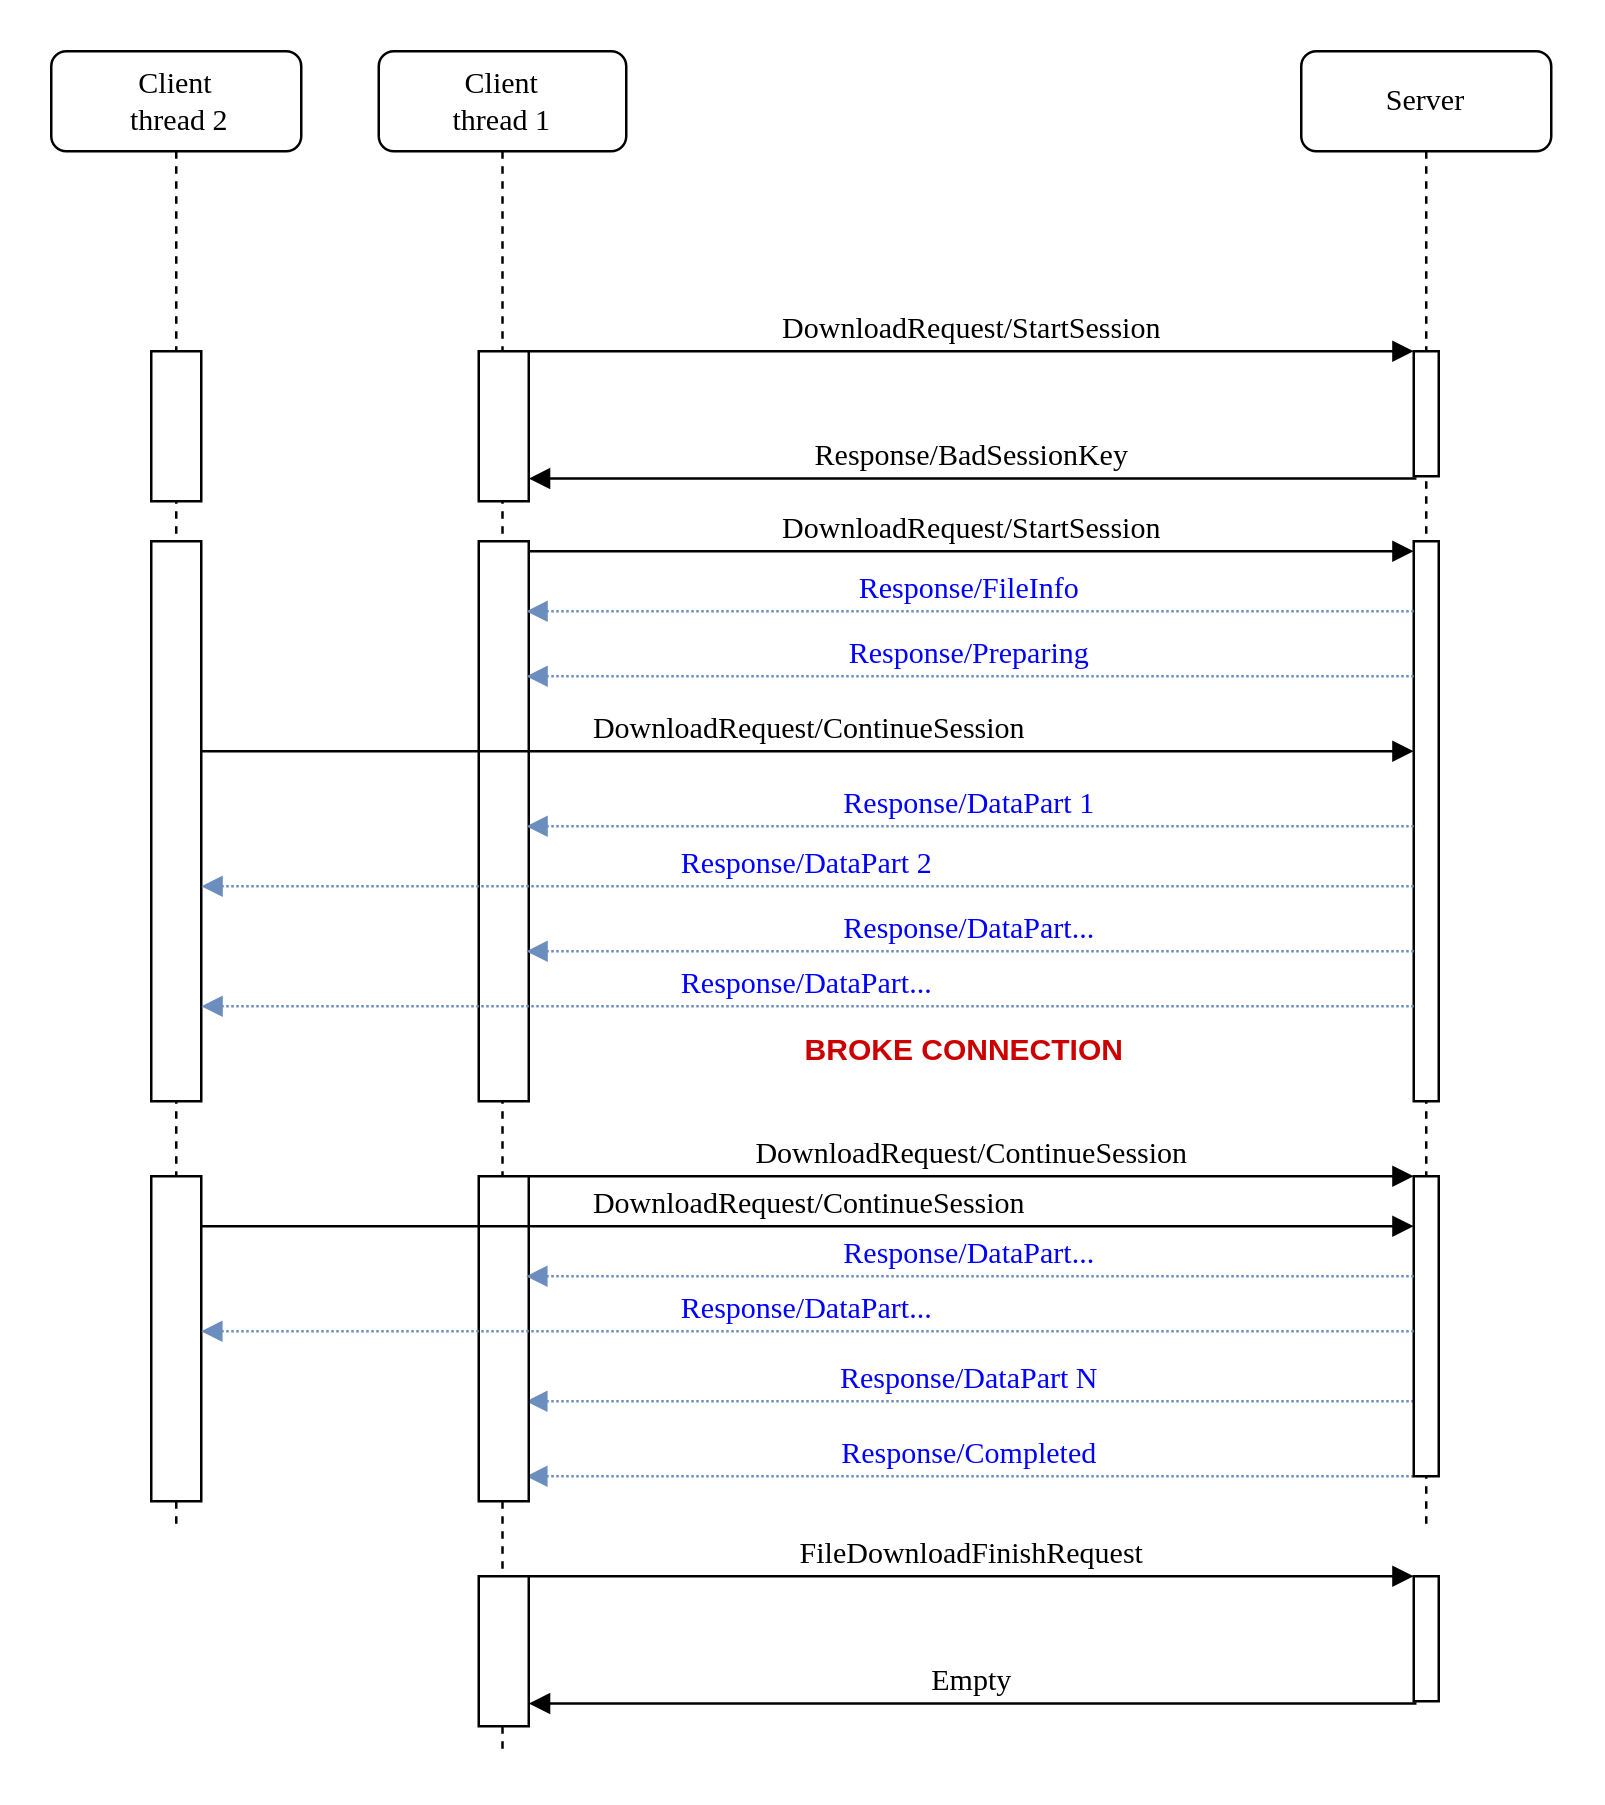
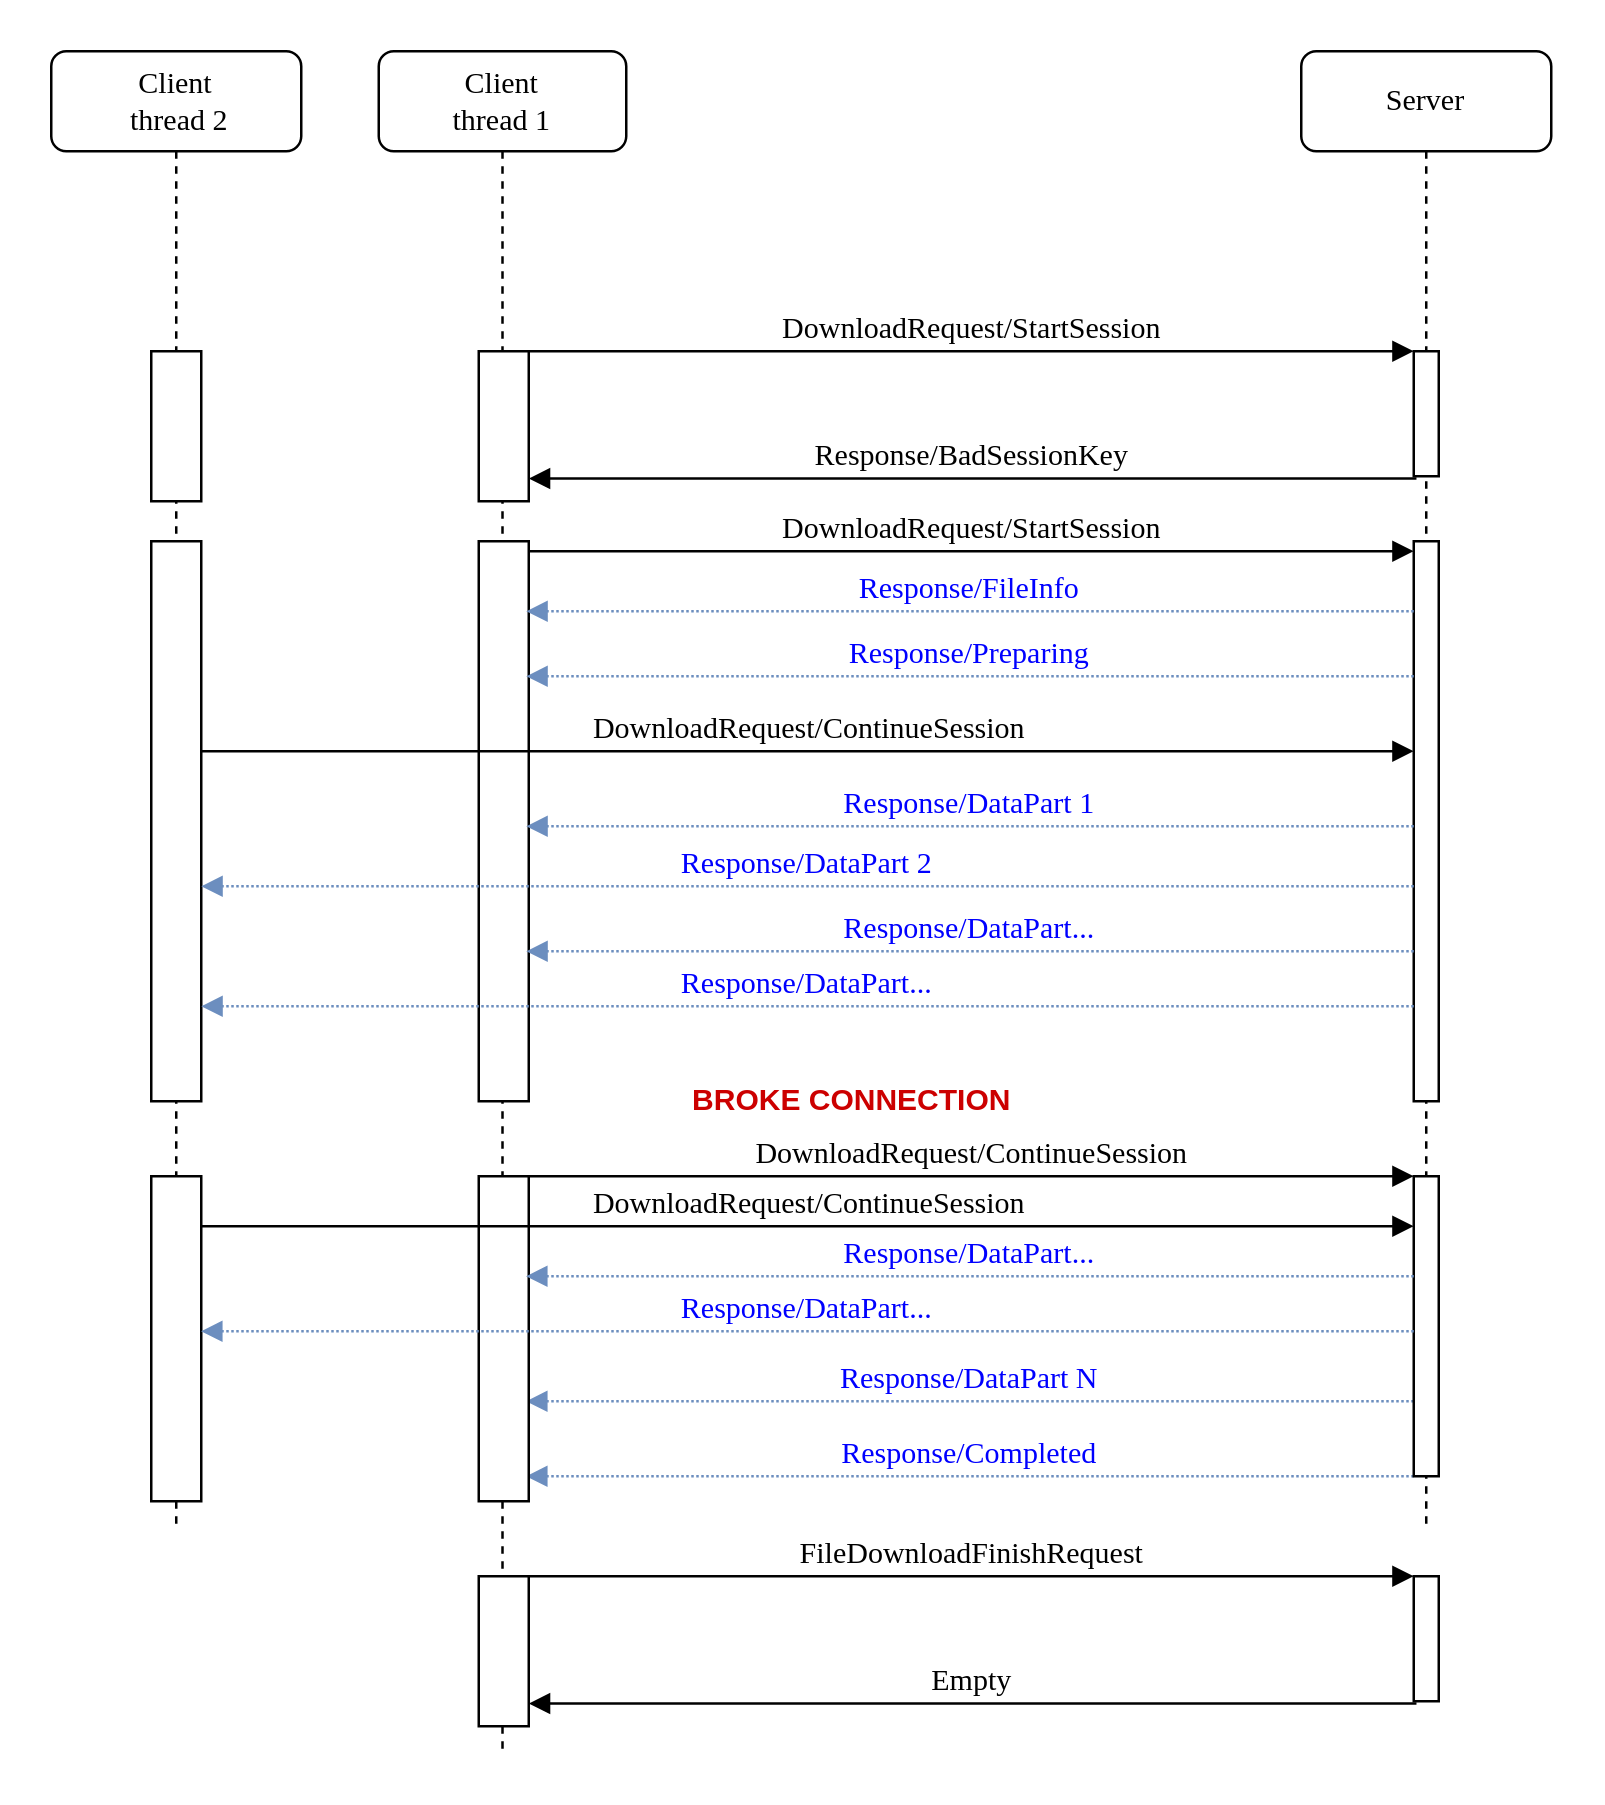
node "BROKE CONNECTION": moved (965, 1051) -> (853, 1101)
